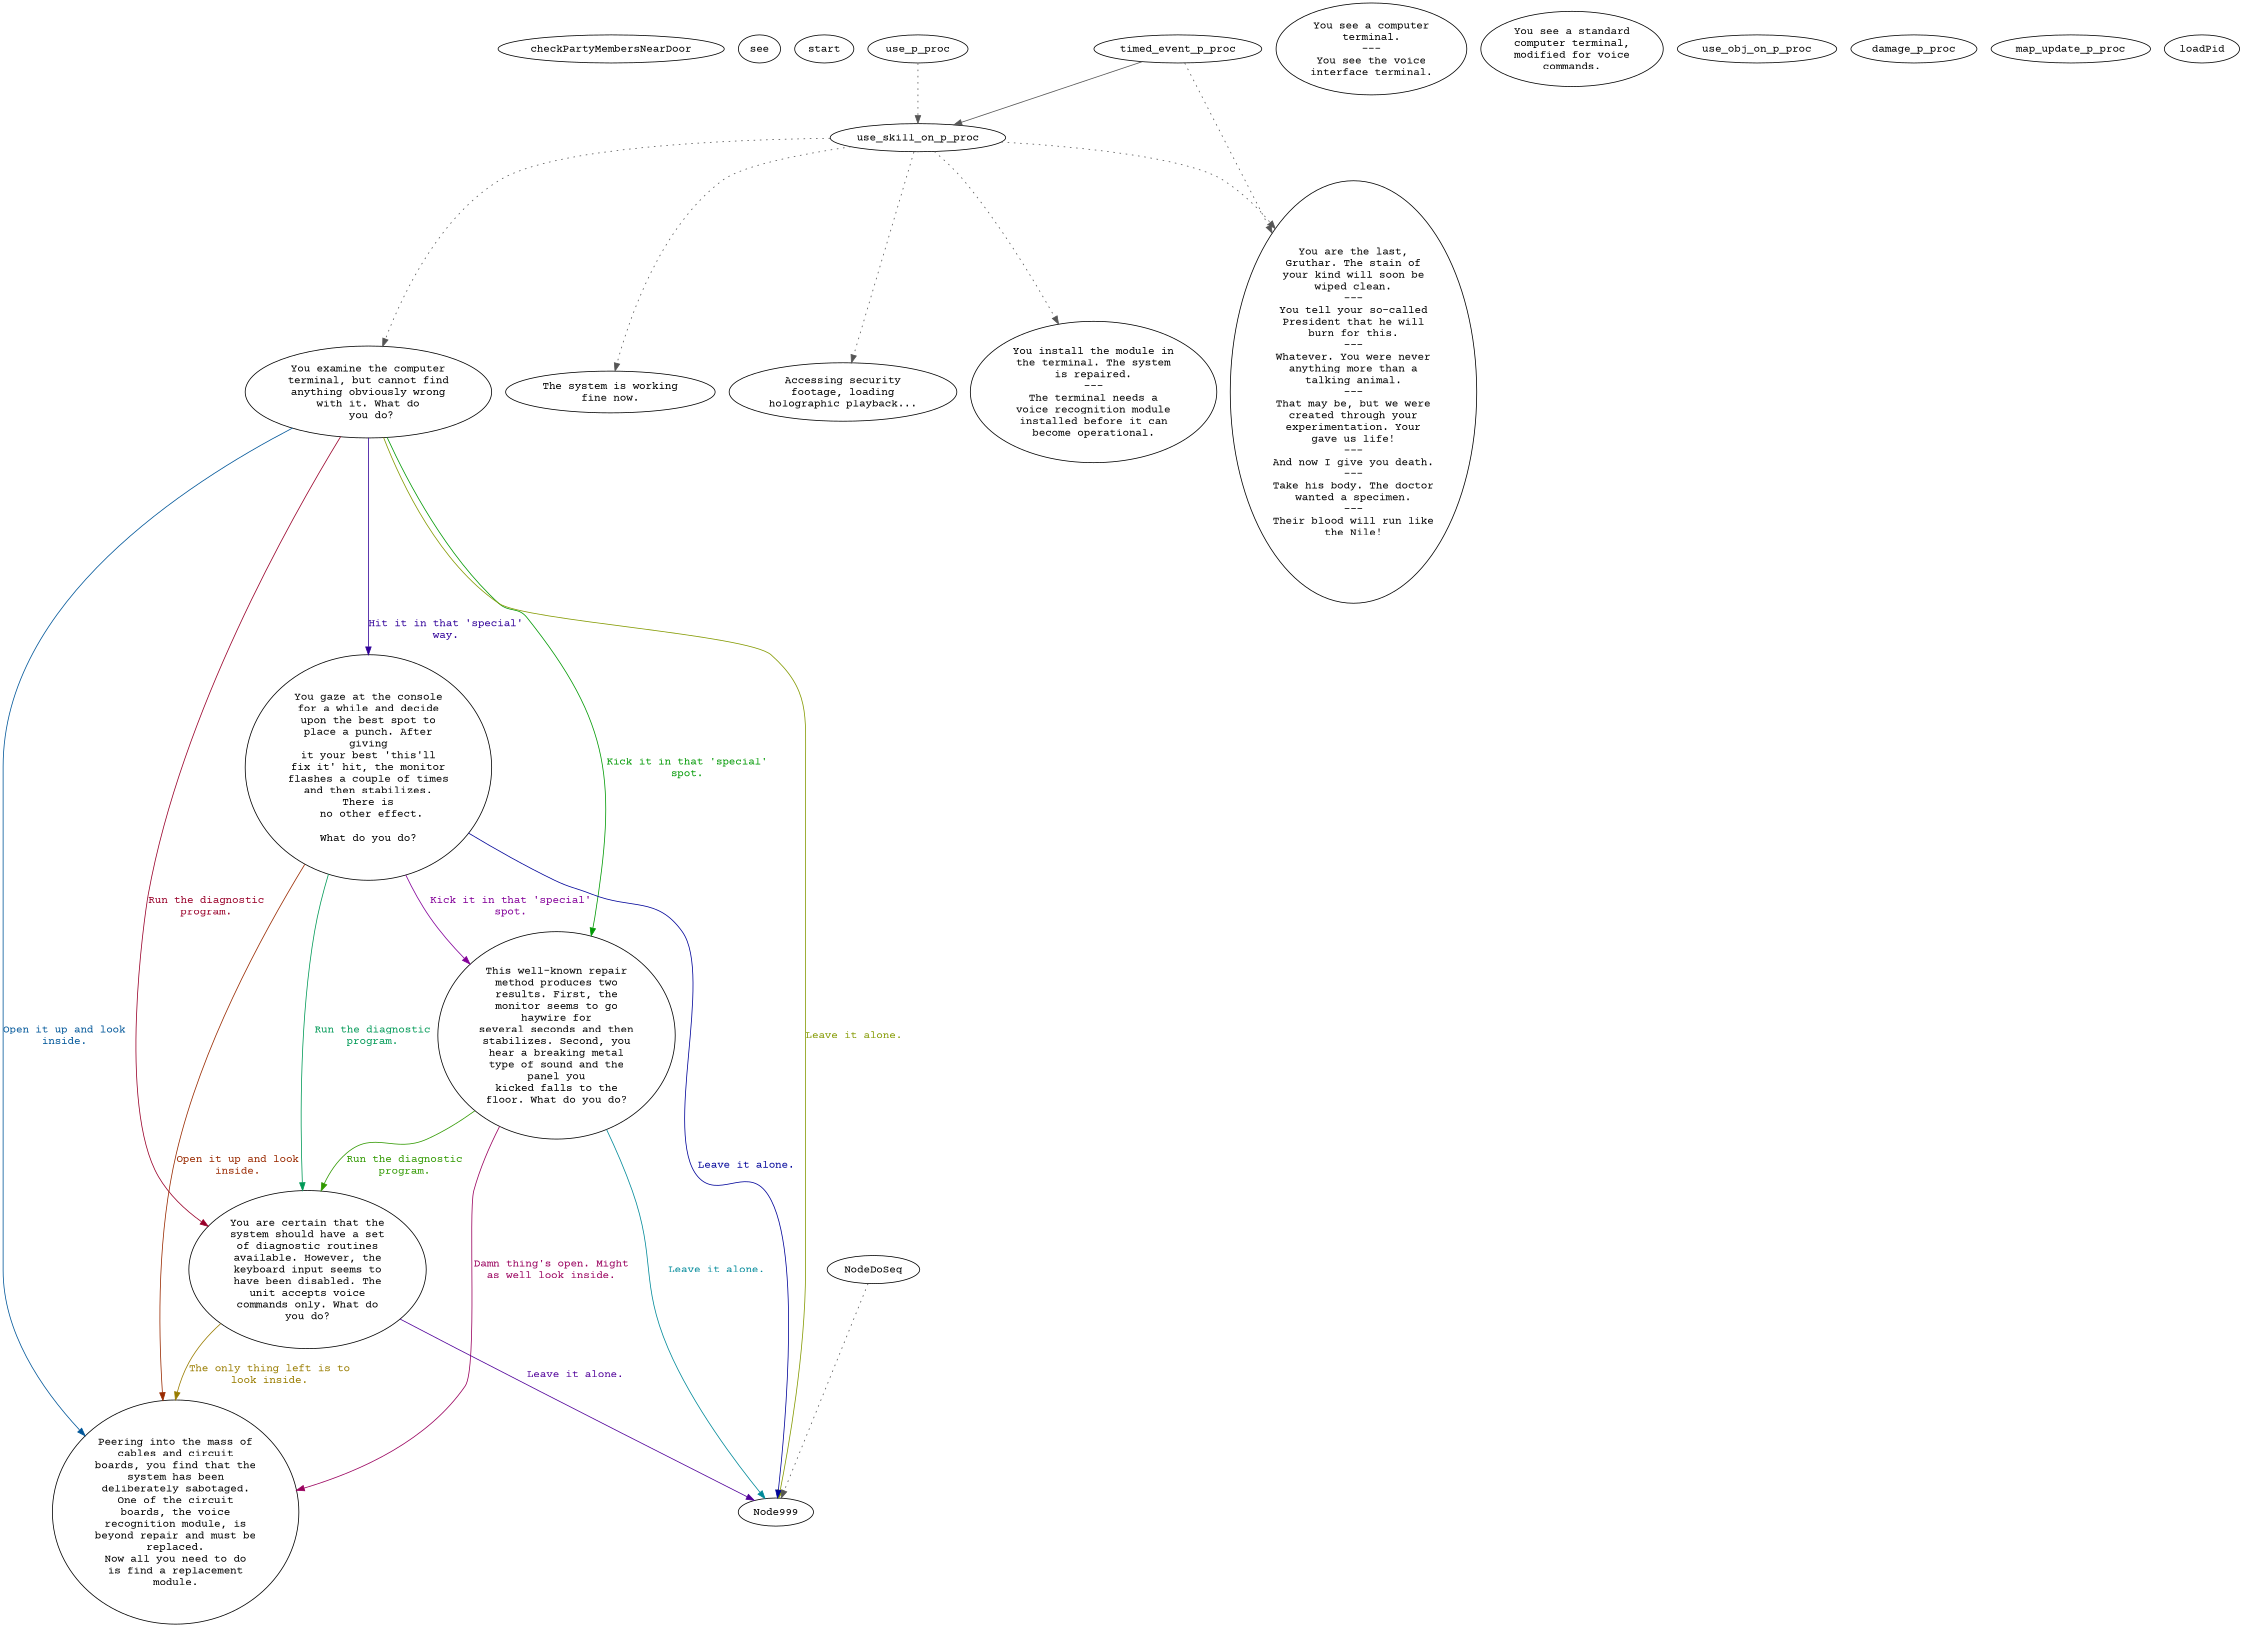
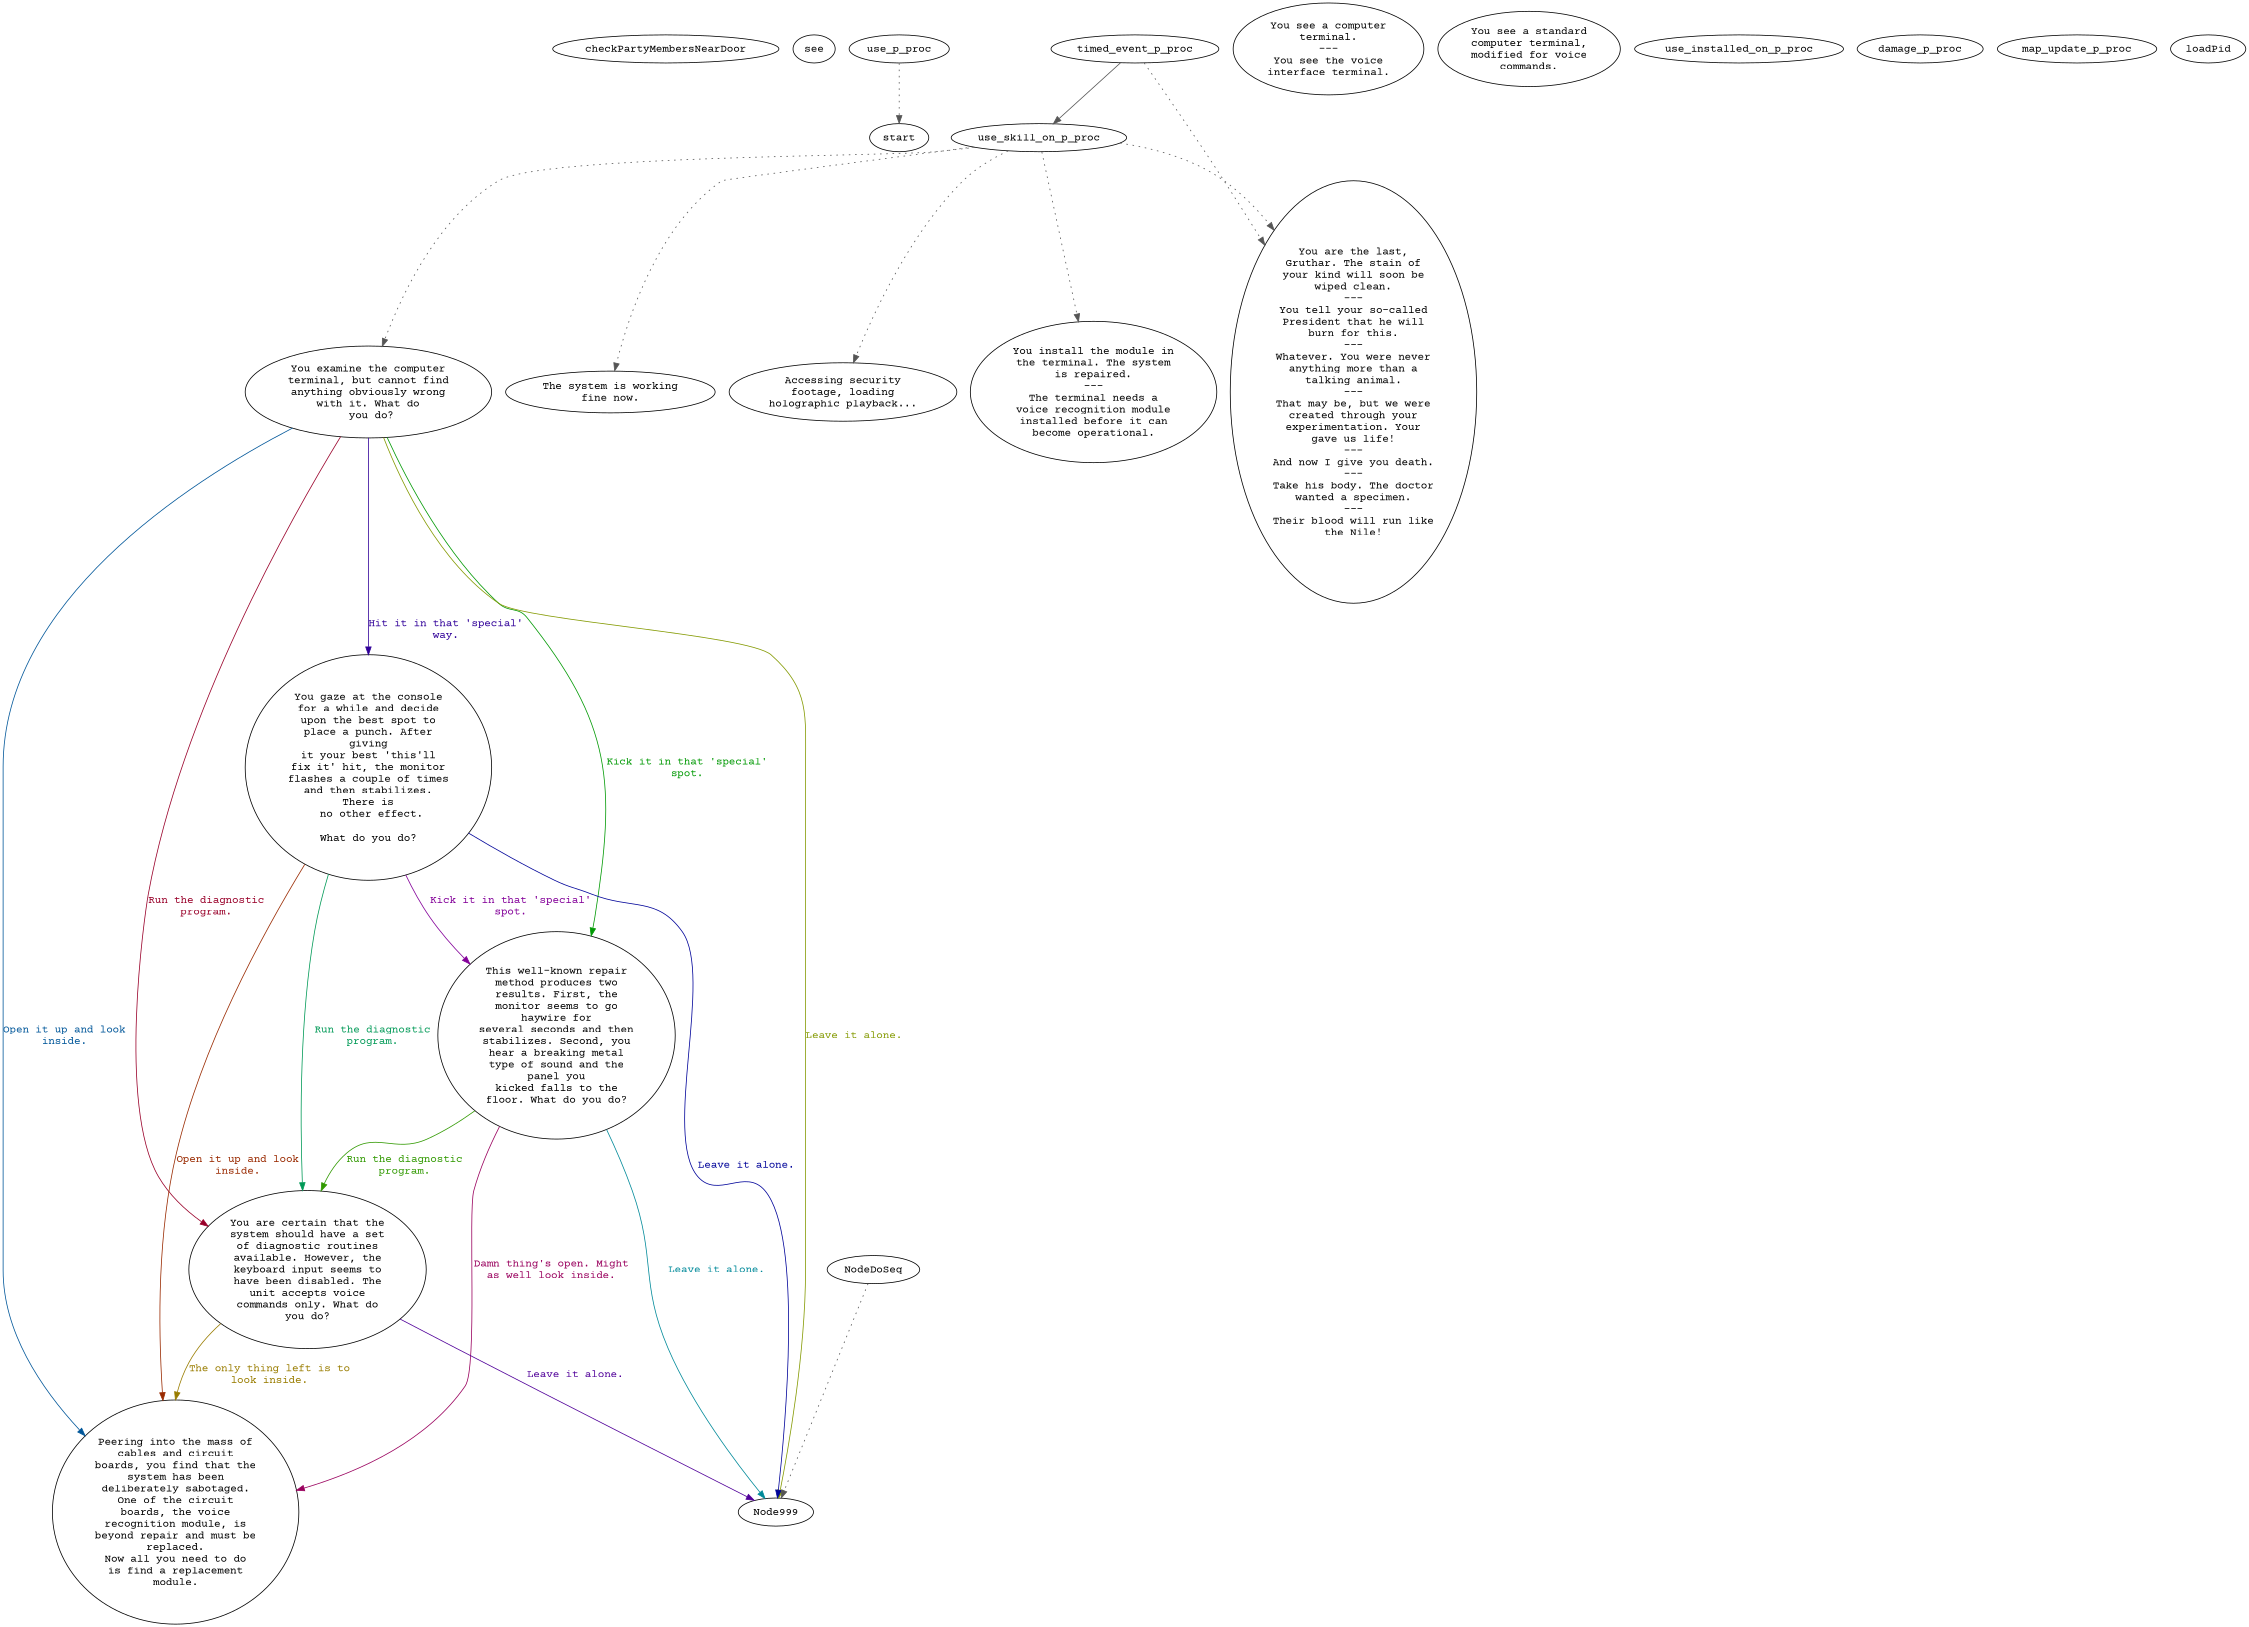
node "use_obj_on_p_proc": label "use_obj_on_p_proc" -> "use_installed_on_p_proc"
edge "use_p_proc" -> "use_skill_on_p_proc": now "use_p_proc" -> "start"
